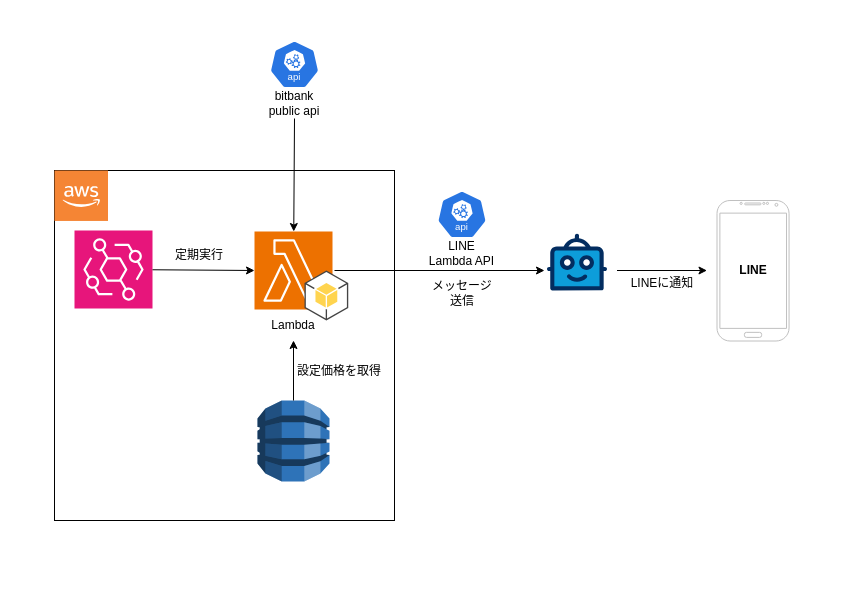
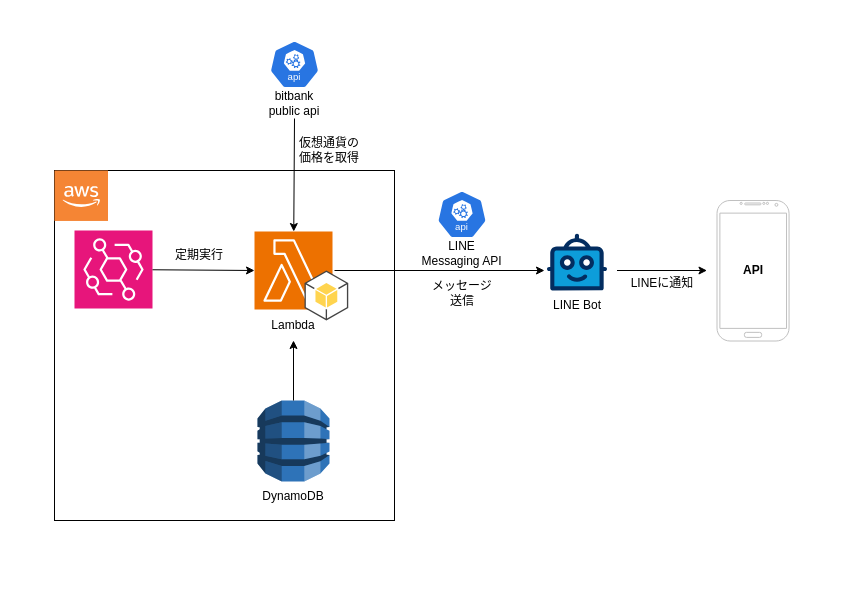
node "仮想通貨の価格を取得": added
node "LINE Lambda API": label "LINE Lambda API" -> "LINE Messaging API"
node "LINE": label "LINE" -> "API"
node "LINE Bot": added
node "設定価格を取得": removed
node "DynamoDB": added
